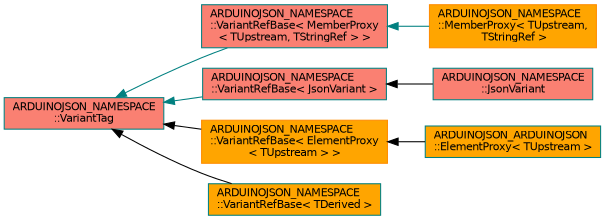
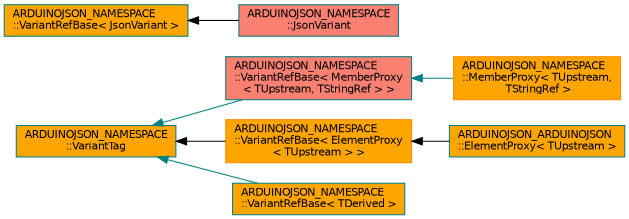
node "ARDUINOJSON_NAMESPACE ::VariantRefBase< JsonVariant >": fillcolor salmon -> orange
edge "ARDUINOJSON_NAMESPACE ::VariantRefBase< JsonVariant >" -> "ARDUINOJSON_NAMESPACE ::VariantTag": removed
node "ARDUINOJSON_NAMESPACE ::VariantTag": fillcolor salmon -> orange
edge "ARDUINOJSON_NAMESPACE ::VariantRefBase< TDerived >" -> "ARDUINOJSON_NAMESPACE ::VariantTag": color black -> teal
